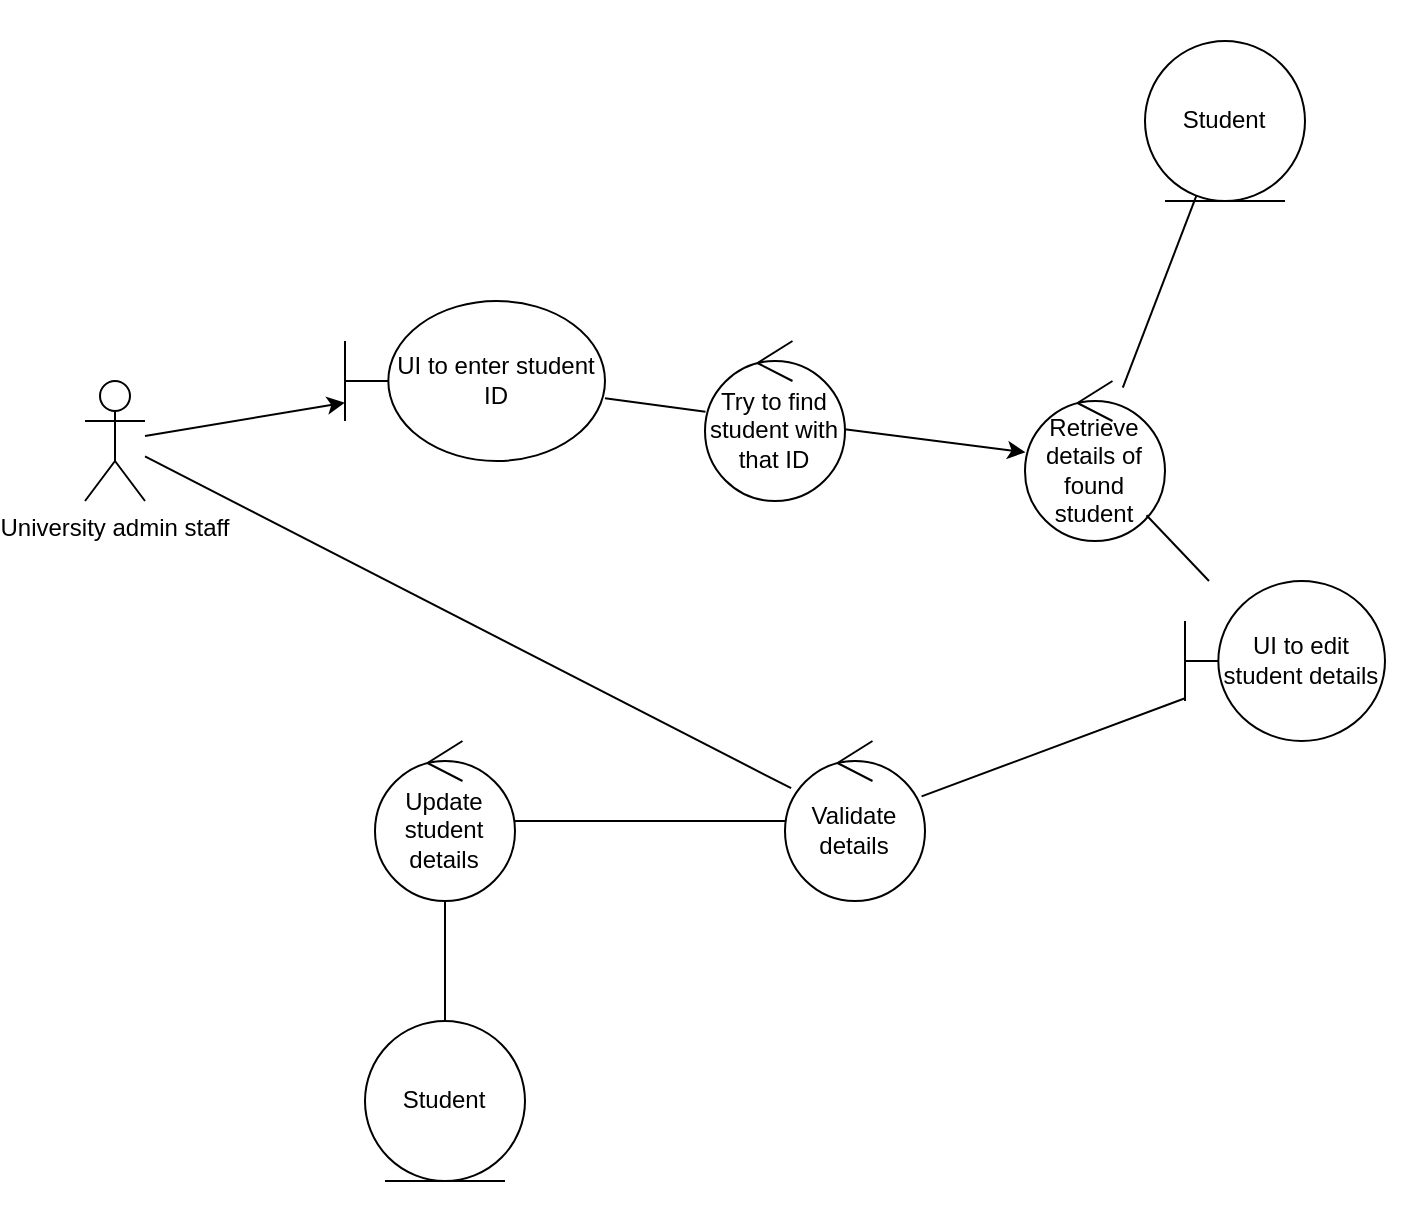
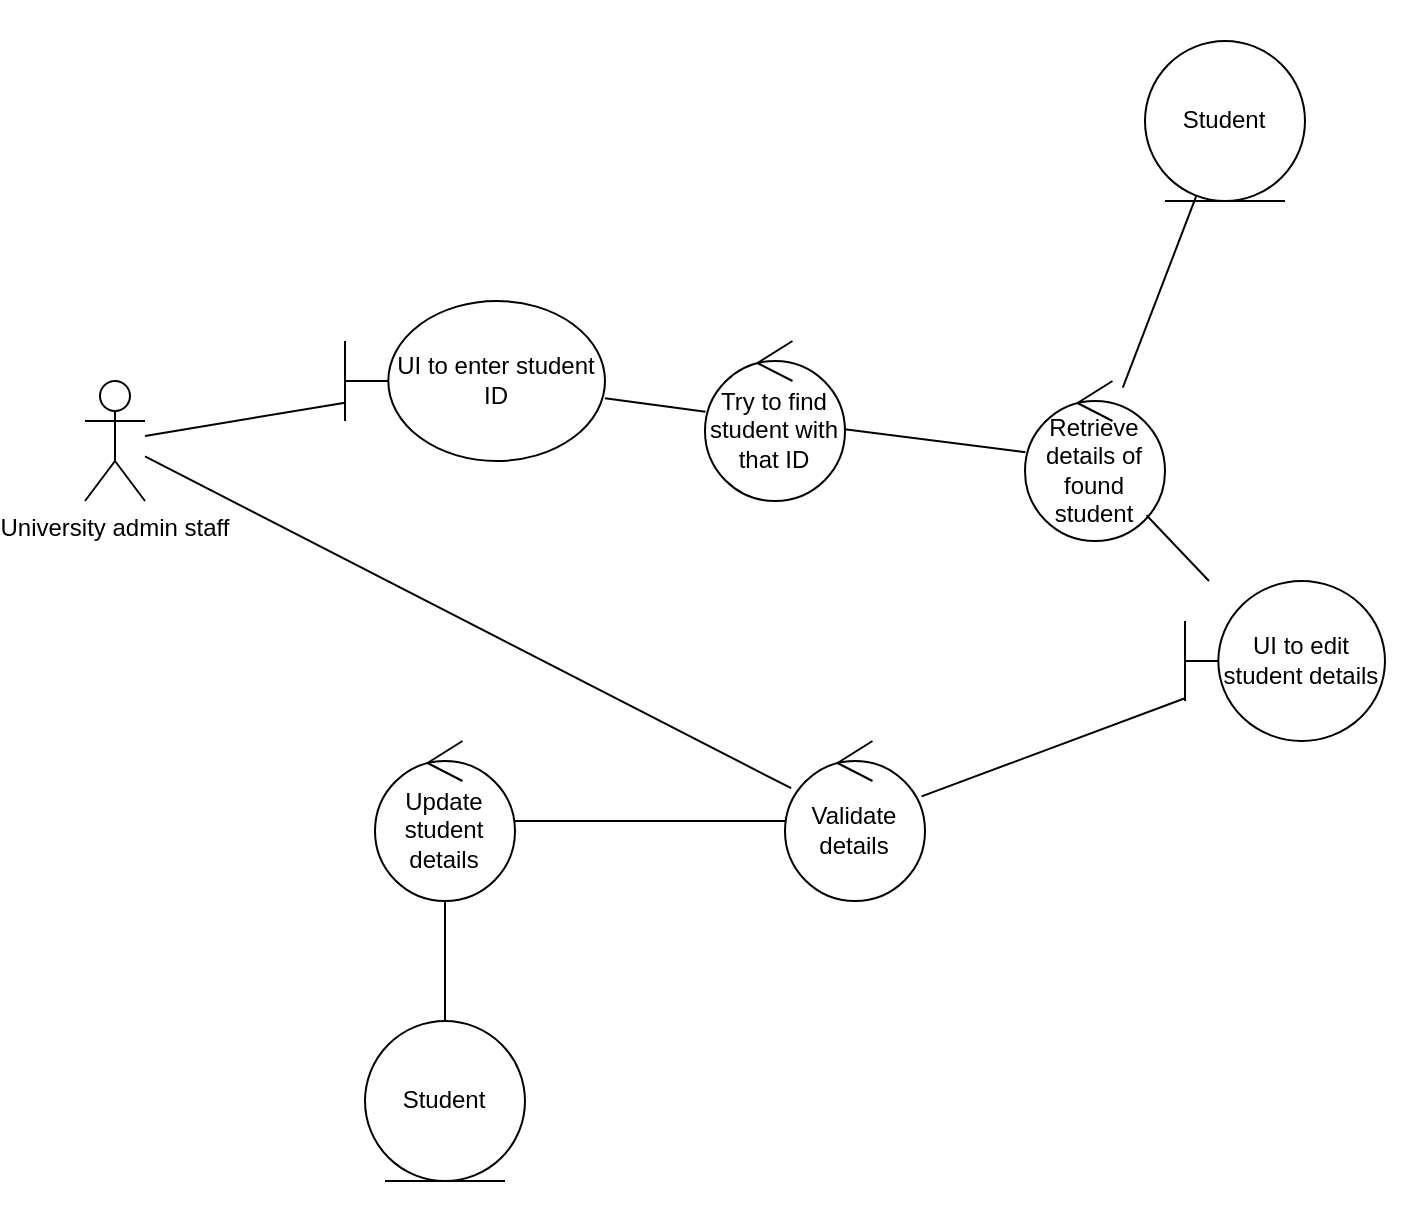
edge "University admin staff" -> "UI to enter student ID": arrowhead classic -> none
edge "Try to find student with that ID" -> "Retrieve details of found student": arrowhead classic -> none
